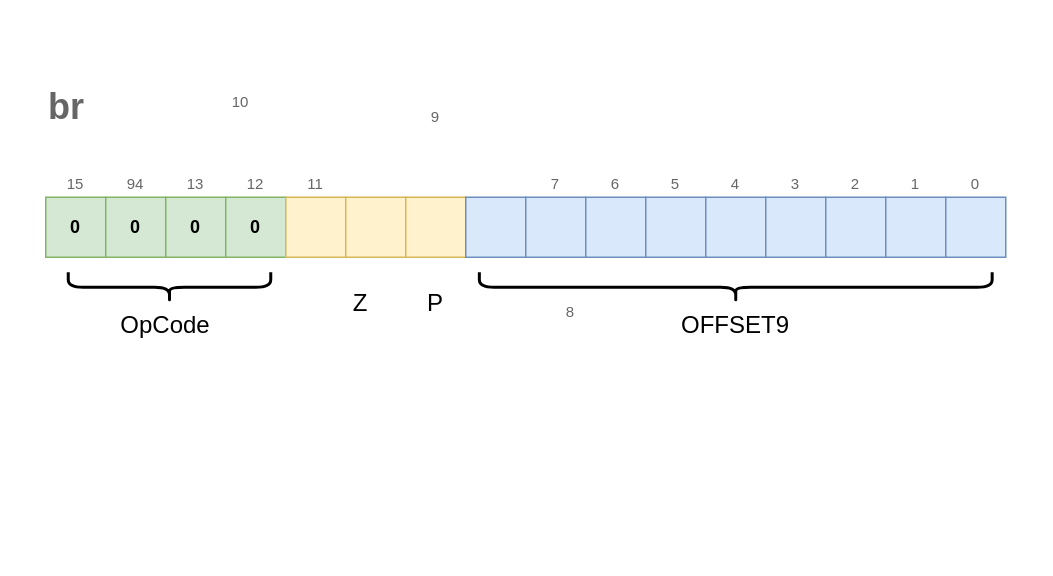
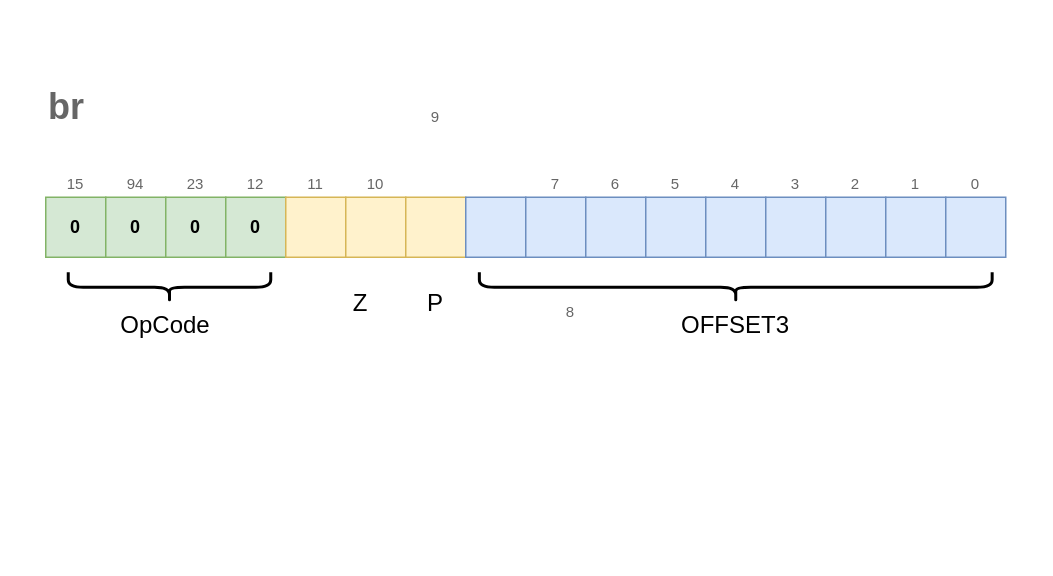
node "10": moved (241, 92) -> (376, 175)
node "13": label "13" -> "23"
node "OFFSET9": label "OFFSET9" -> "OFFSET3"
